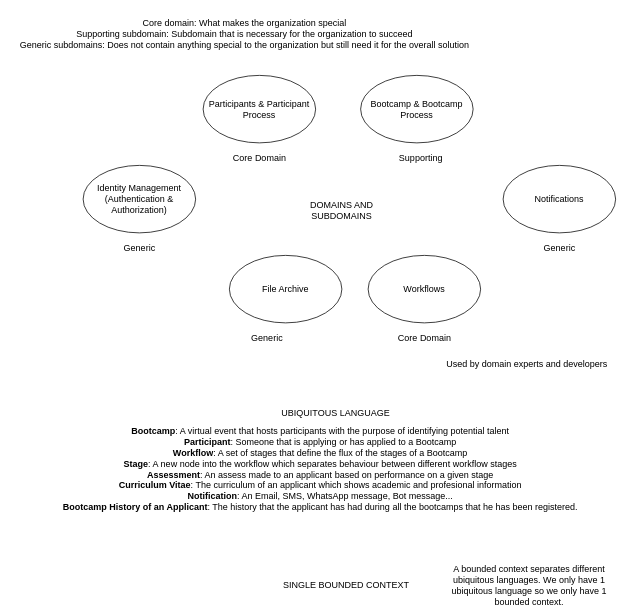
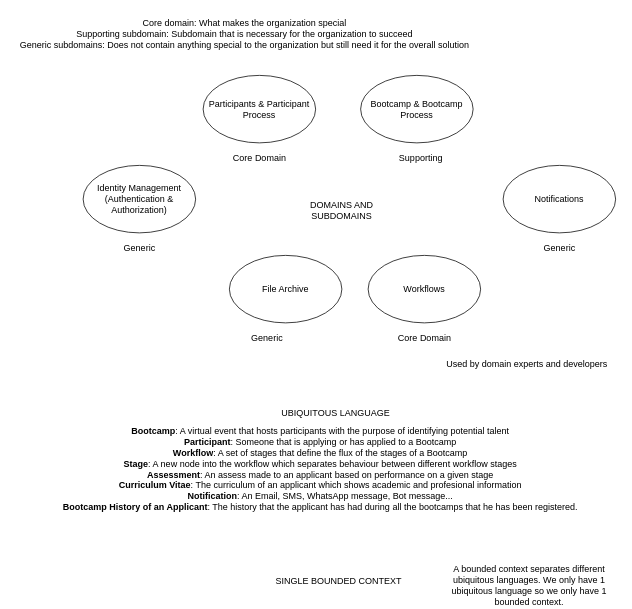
node "SINGLE BOUNDED CONTEXT": moved (346, 585) -> (339, 582)
